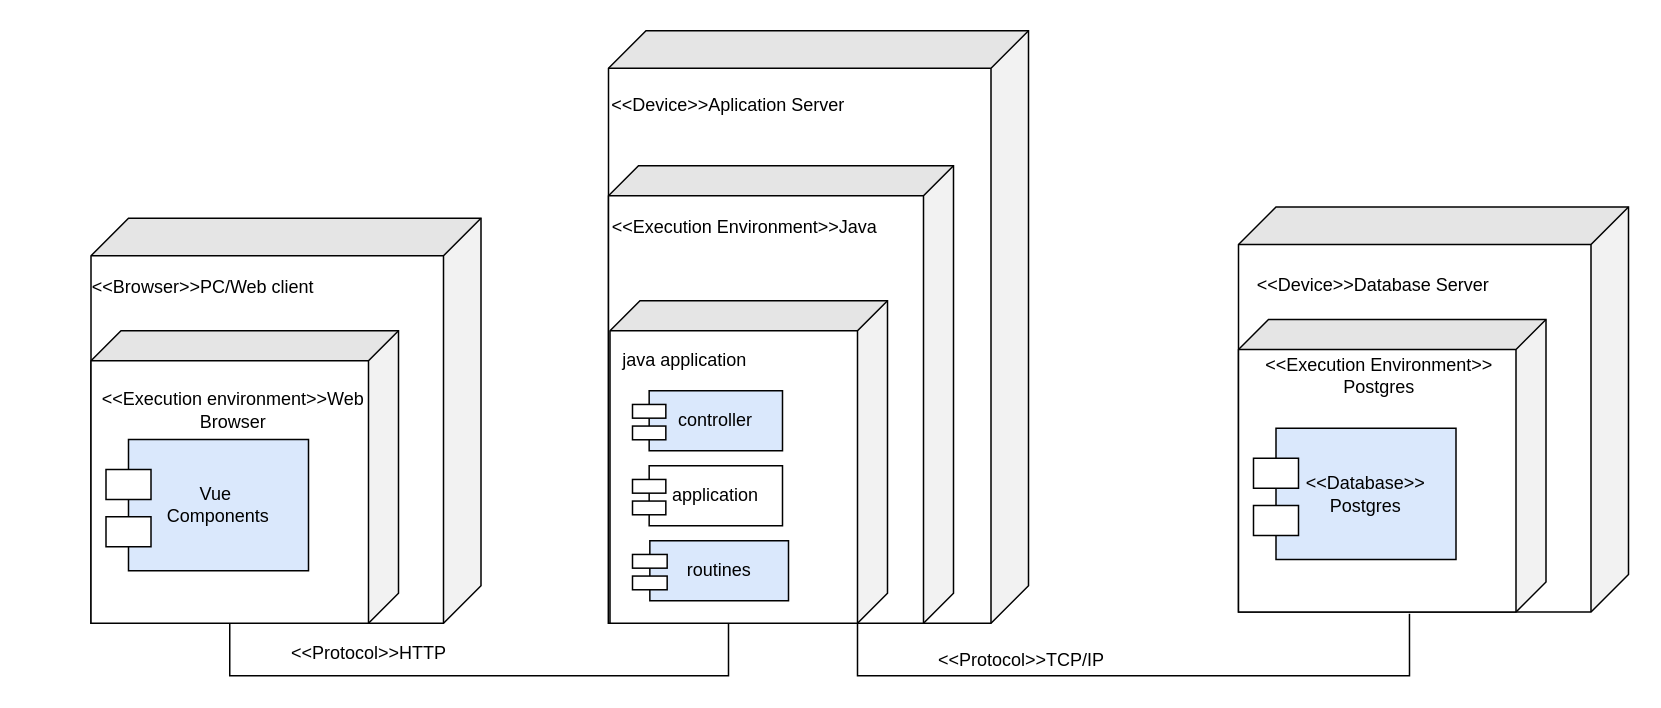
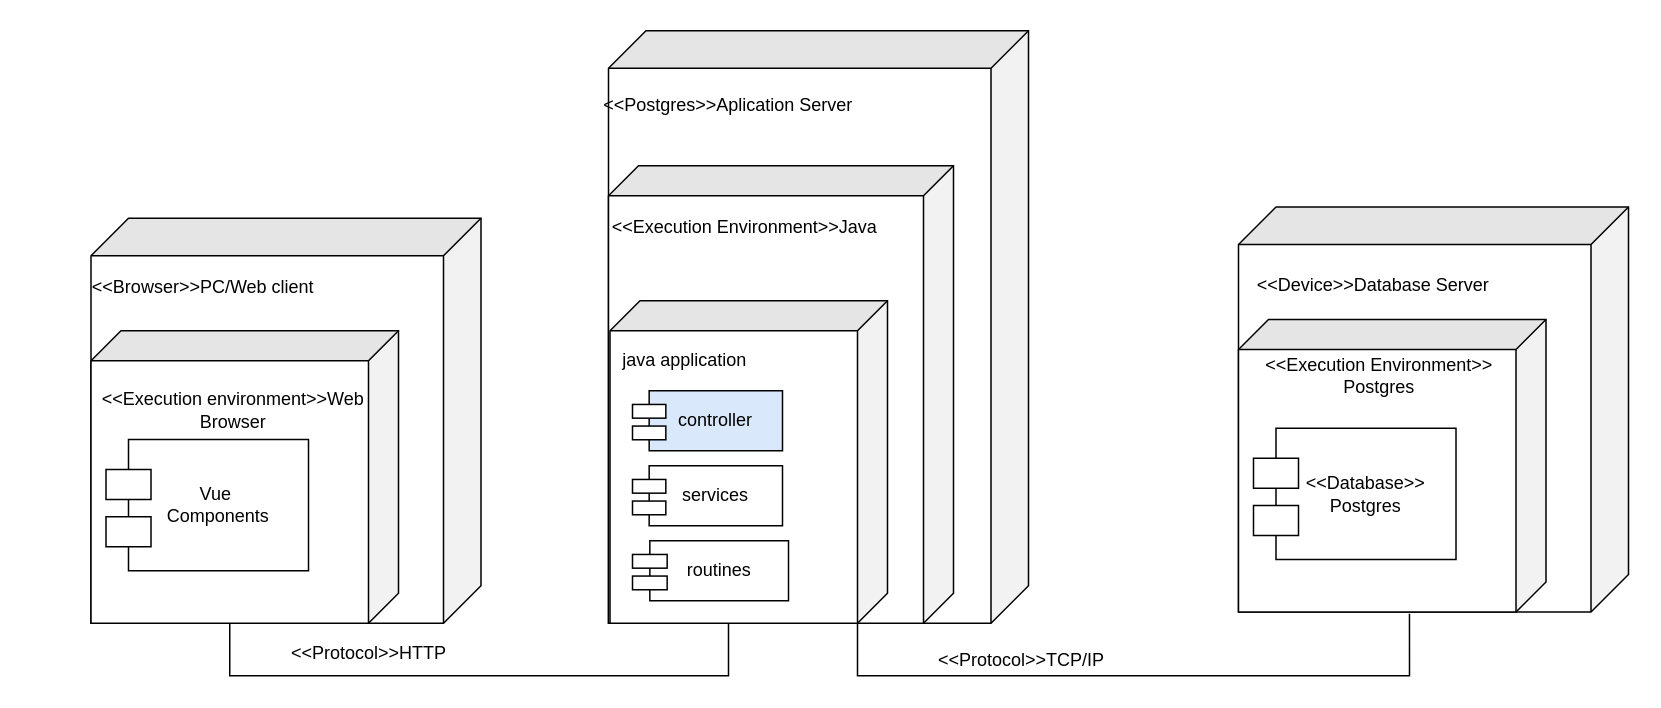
node "<<Device>>Aplication Server": label "<<Device>>Aplication Server" -> "<<Postgres>>Aplication Server"
node "<<Database>> Postgres": fillcolor #dae8fc -> #ffffff
node "application": label "application" -> "services"
node "Vue Components": fillcolor #dae8fc -> #ffffff
node "routines": fillcolor #dae8fc -> #ffffff
